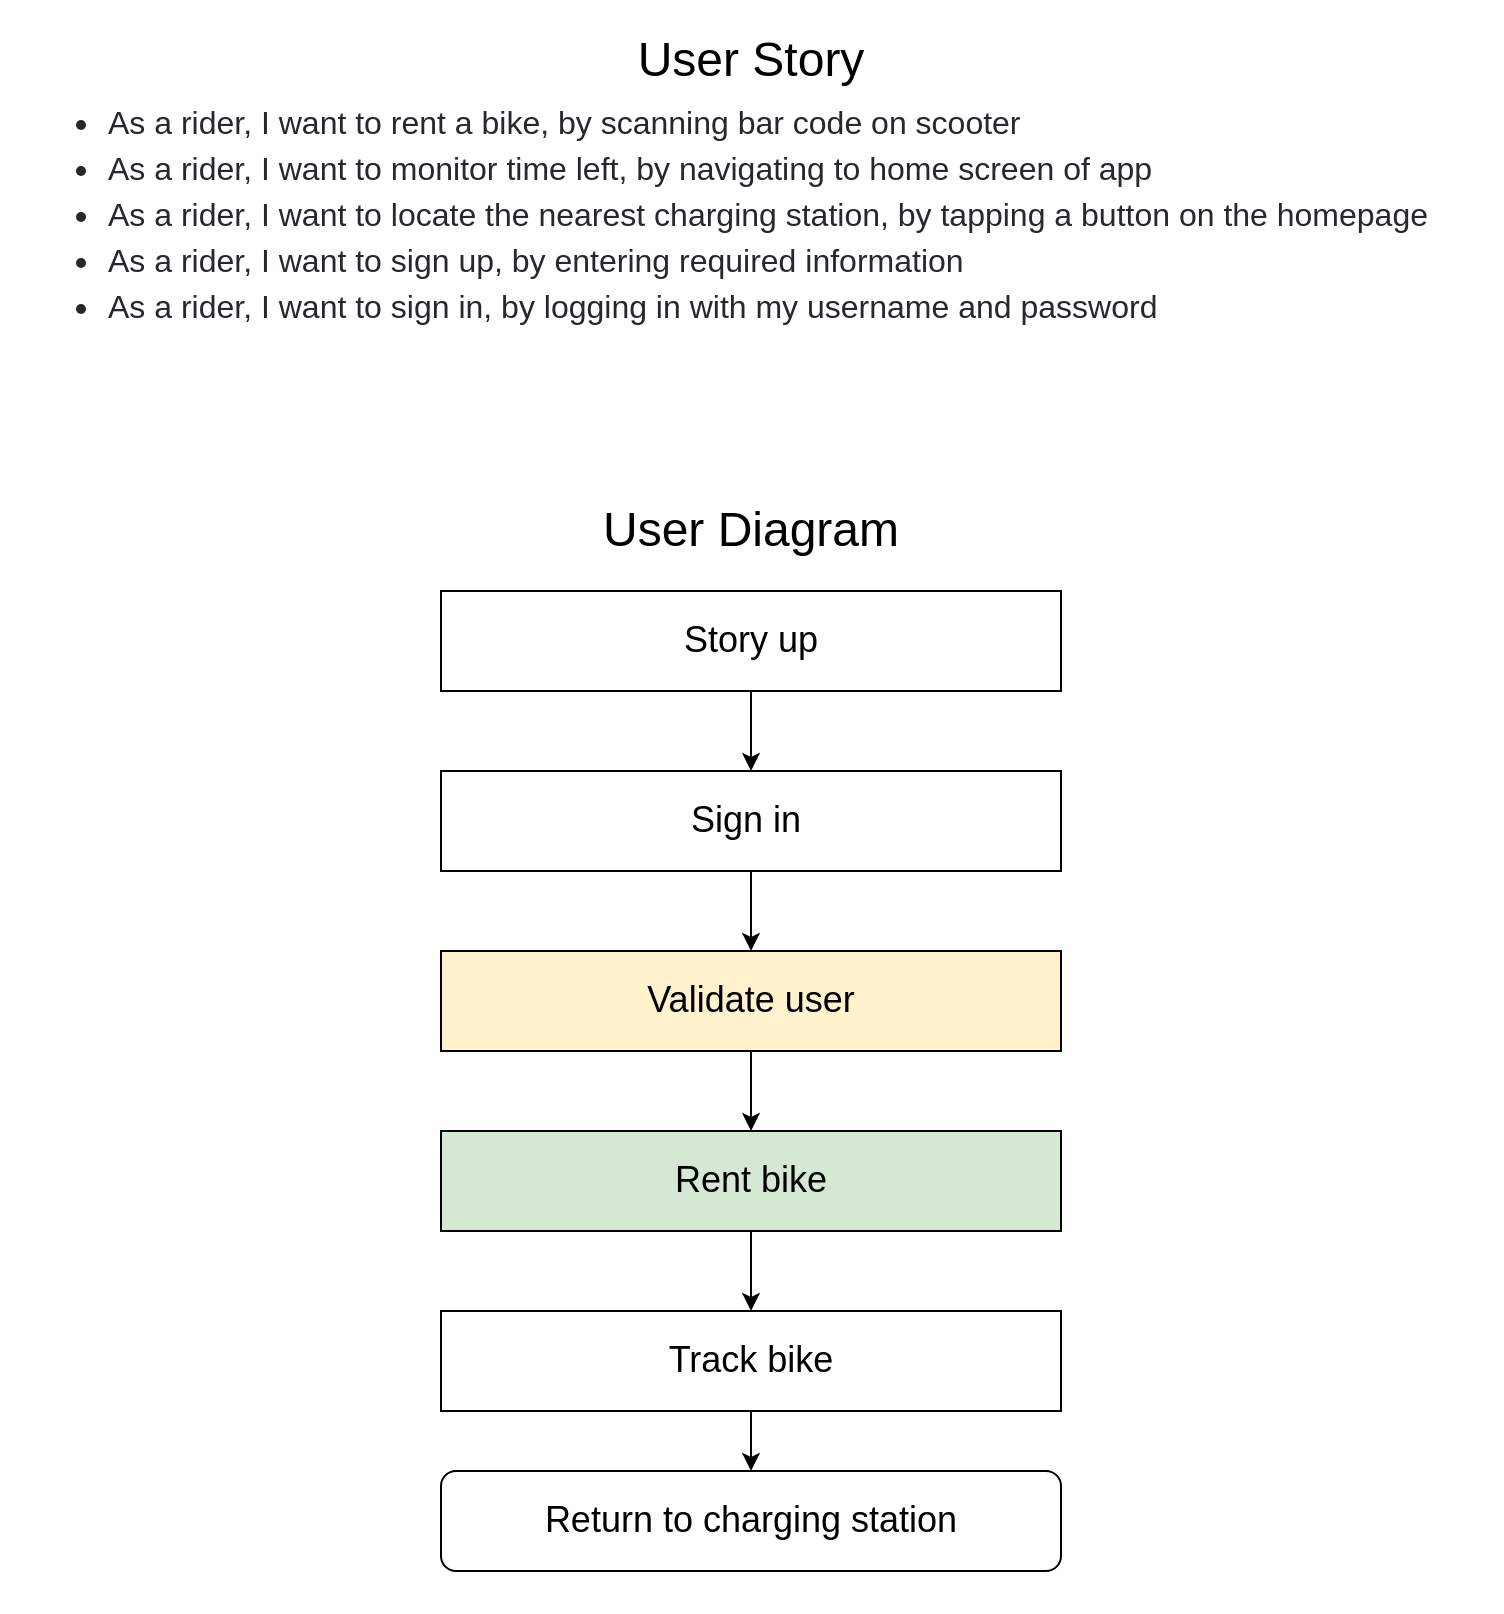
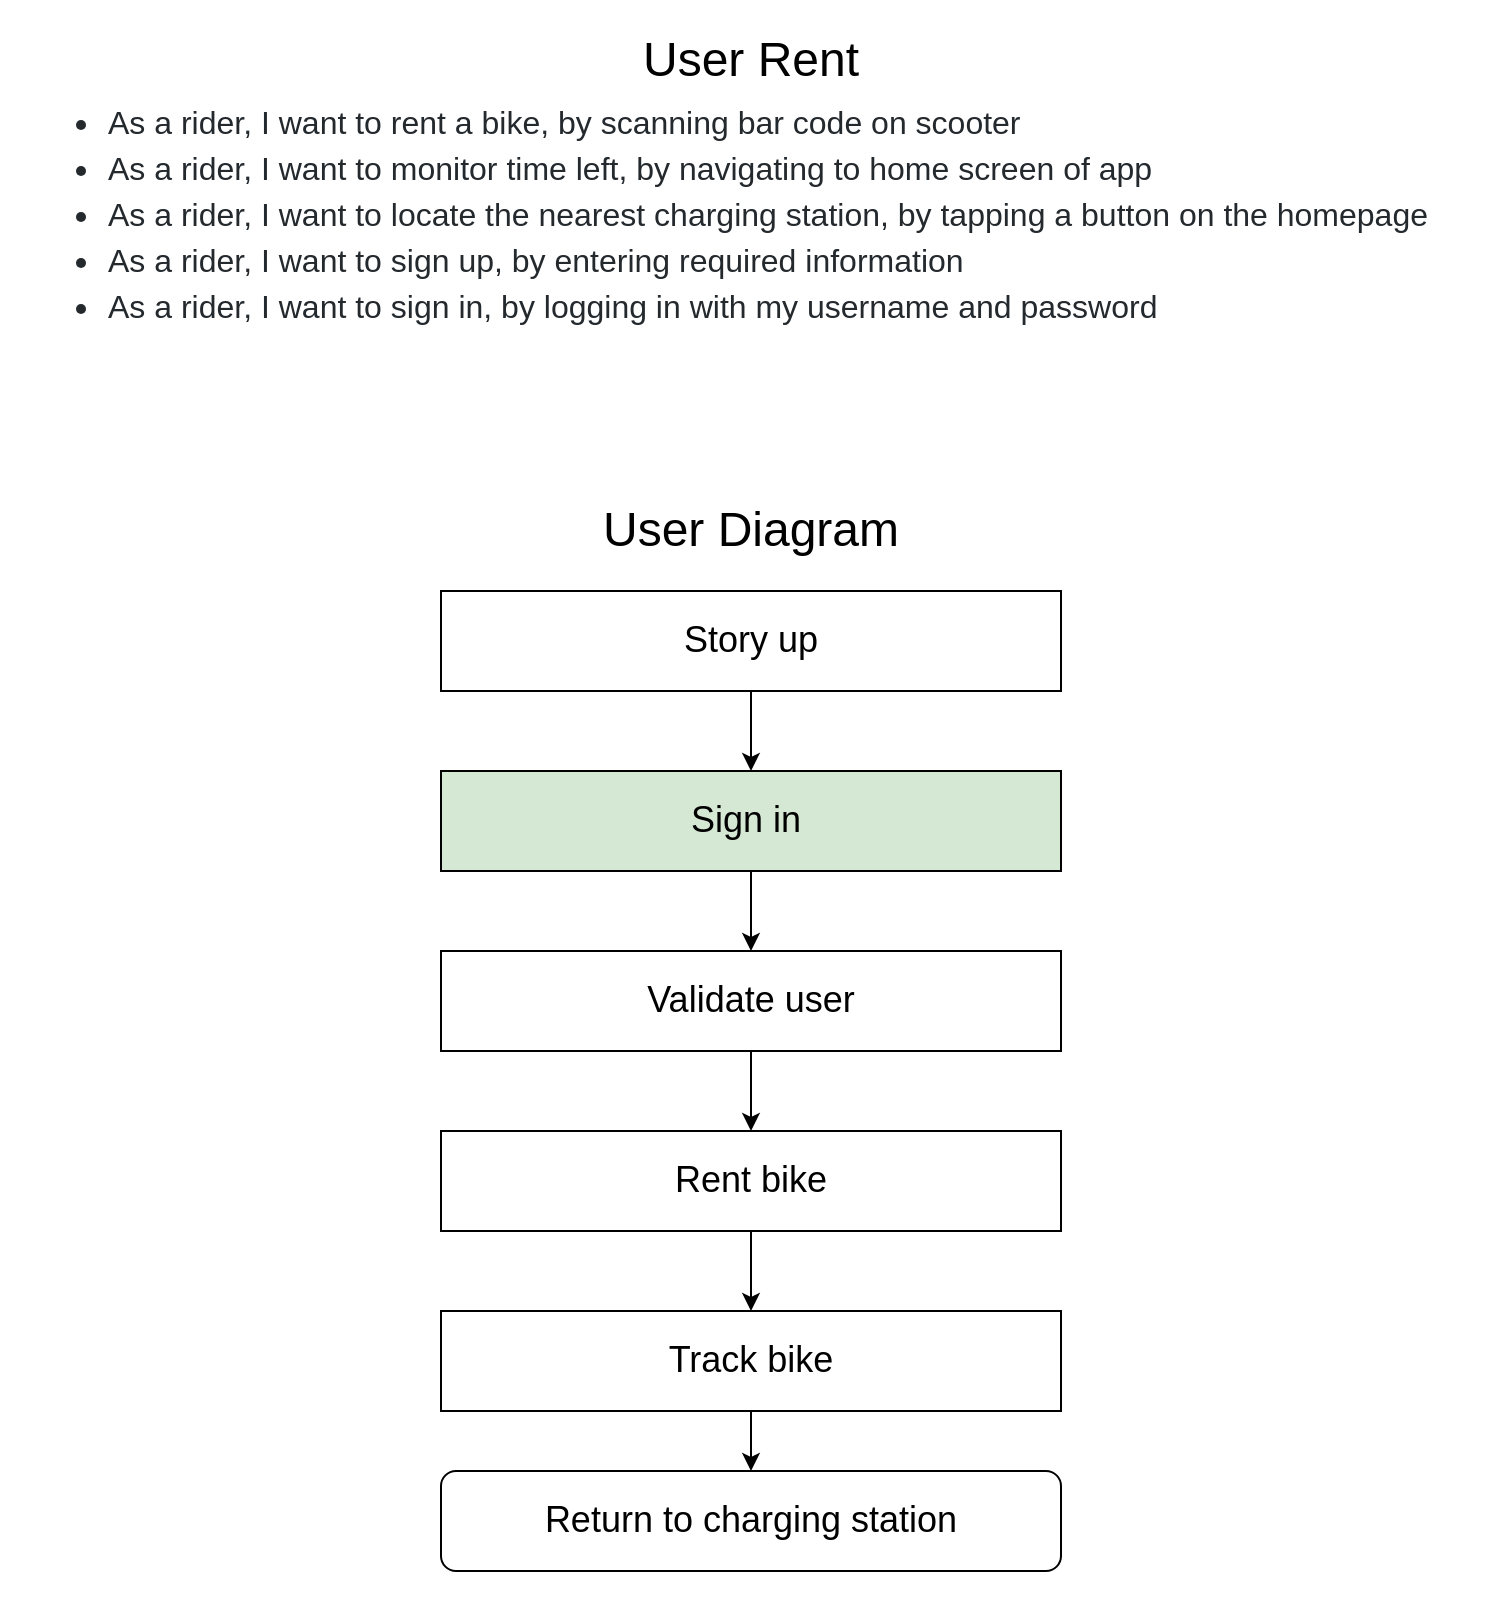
node "User Story": label "User Story" -> "User Rent"
node "Sign in": fillcolor #ffffff -> #d5e8d4
node "Validate user": fillcolor #fff2cc -> #ffffff
node "Rent bike": fillcolor #d5e8d4 -> #ffffff
